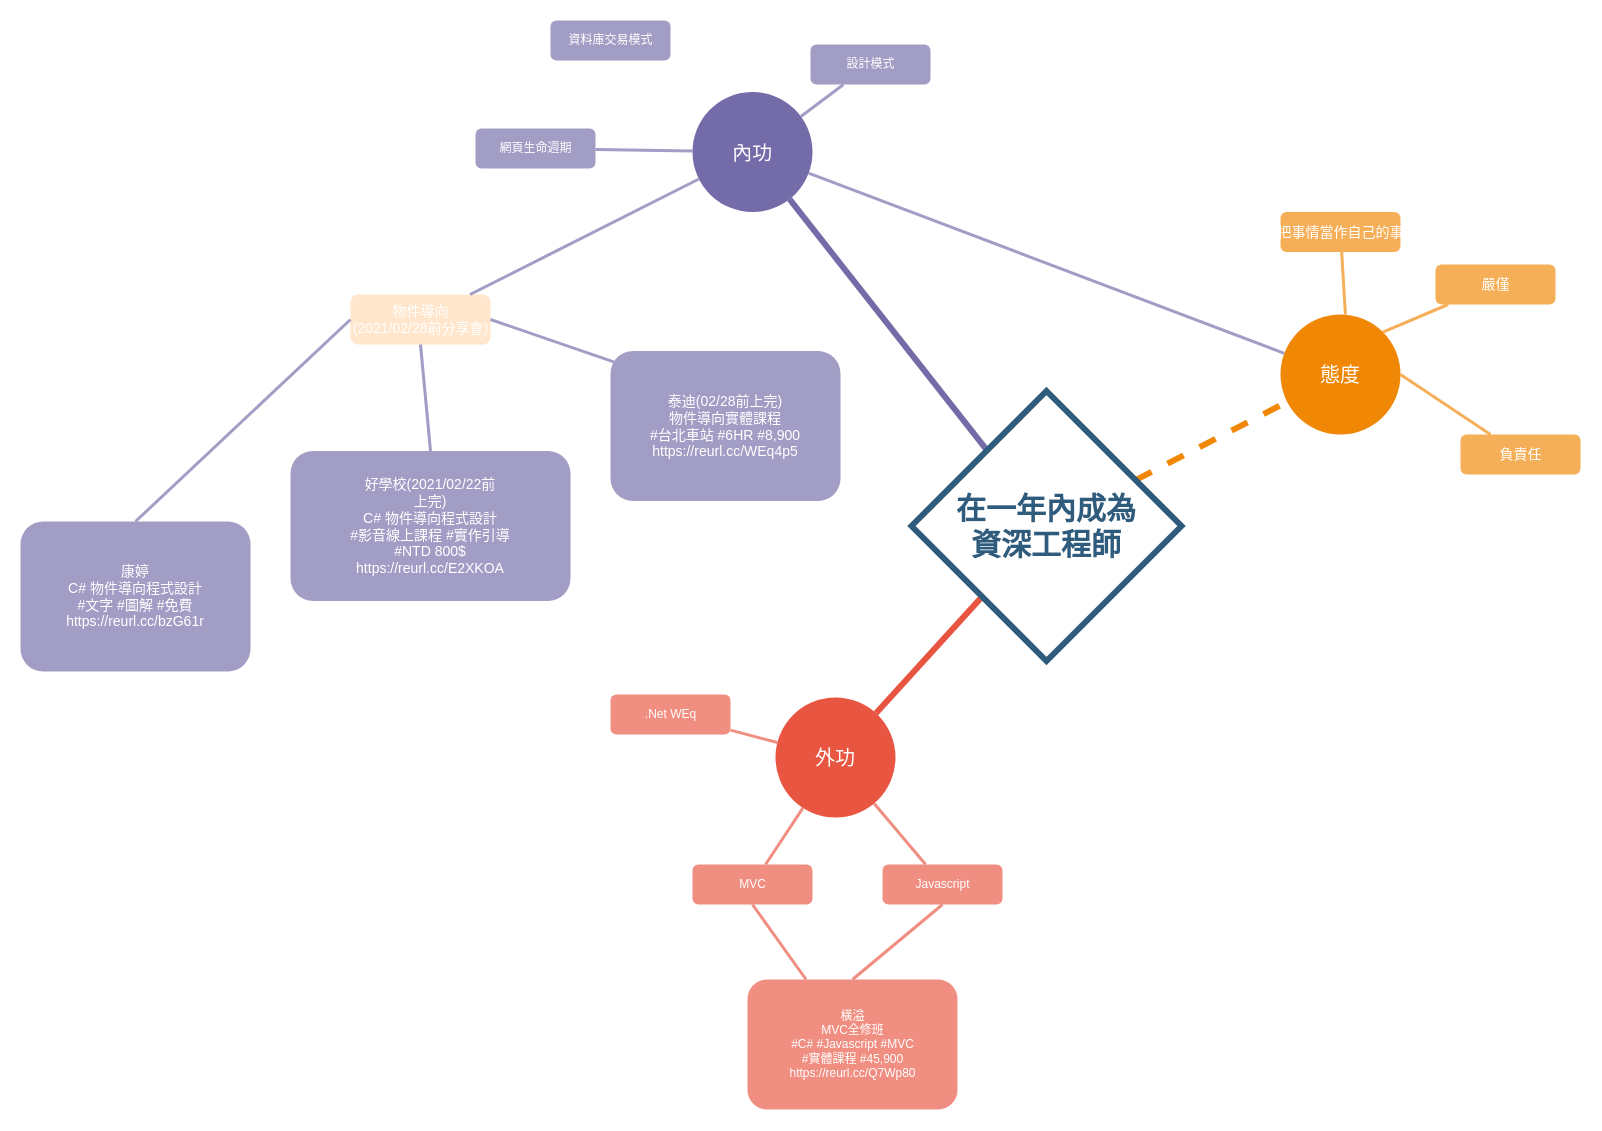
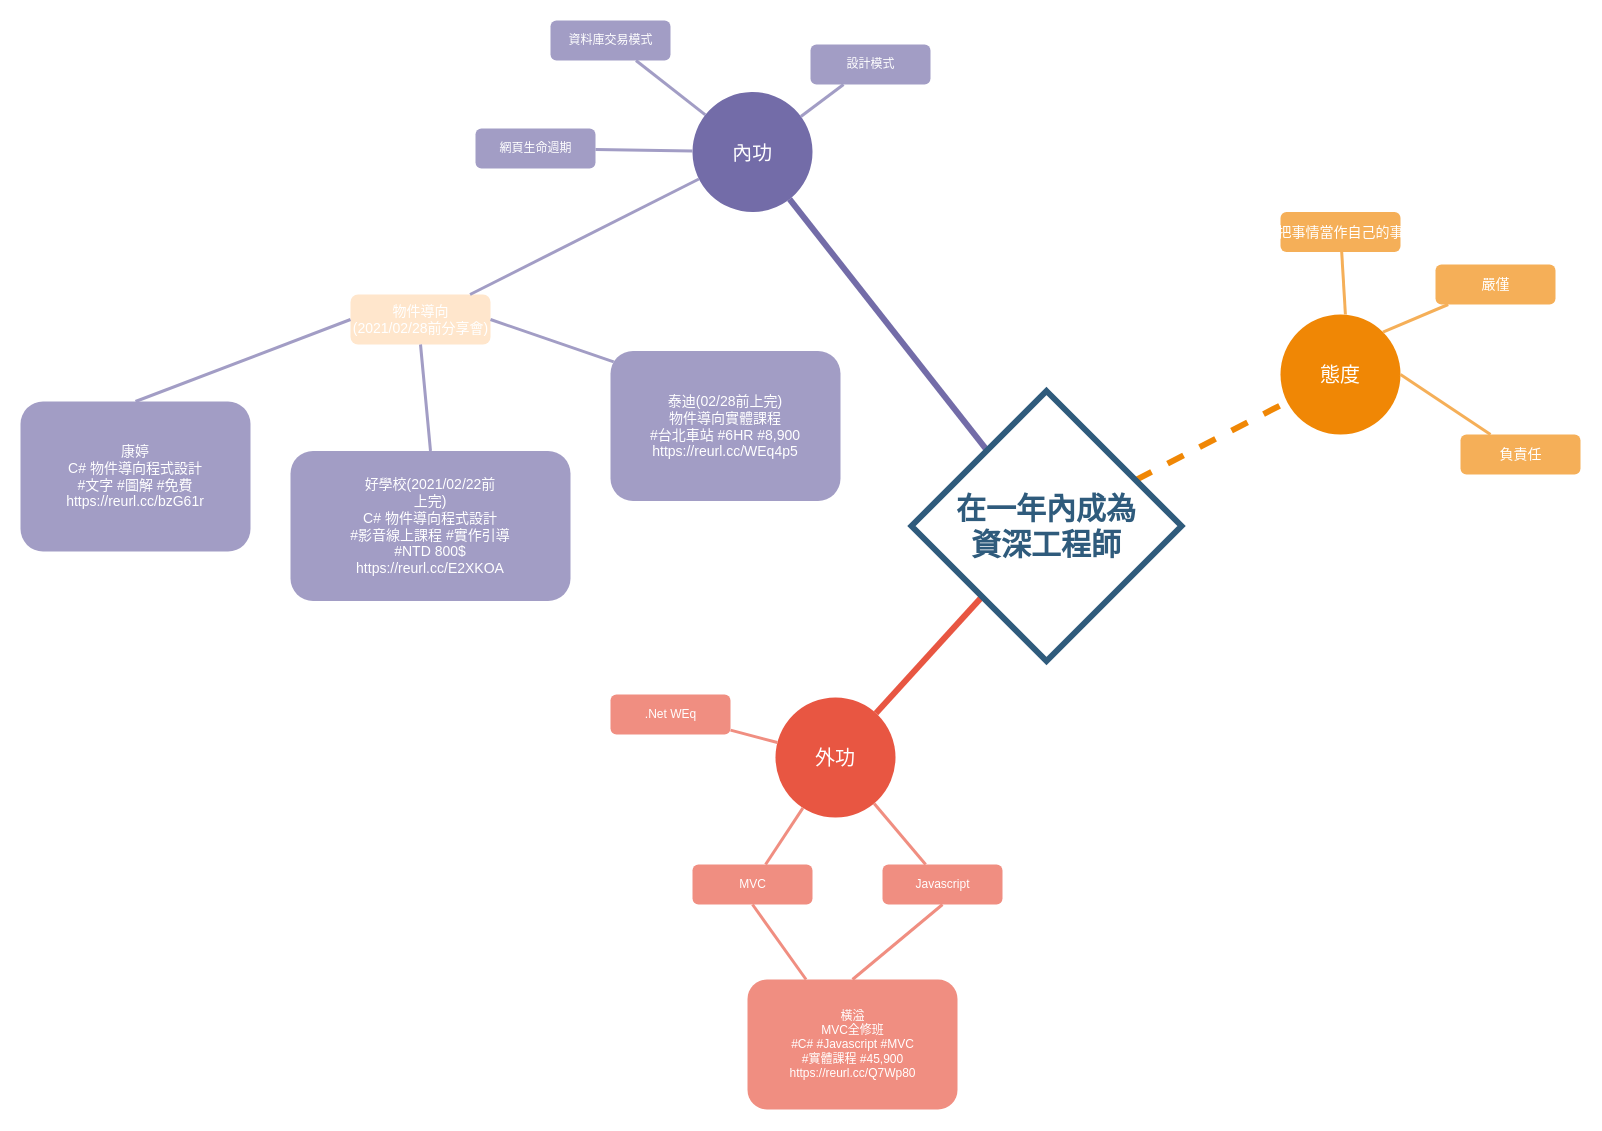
edge "內功" -- "態度": now "內功" -- "資料庫交易模式"
node "康婷C# 物件導向程式設計#文字 #圖解 #免費https://reurl.cc/bzG61r": moved (136, 597) -> (136, 477)
